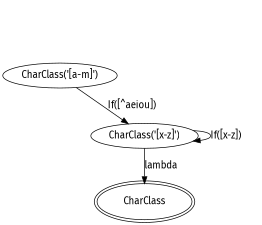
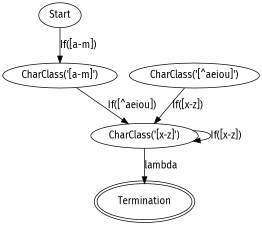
node "Start": added
node "CharClass('[^aeiou]')": added
node "CharClass": label "CharClass" -> "Termination"
